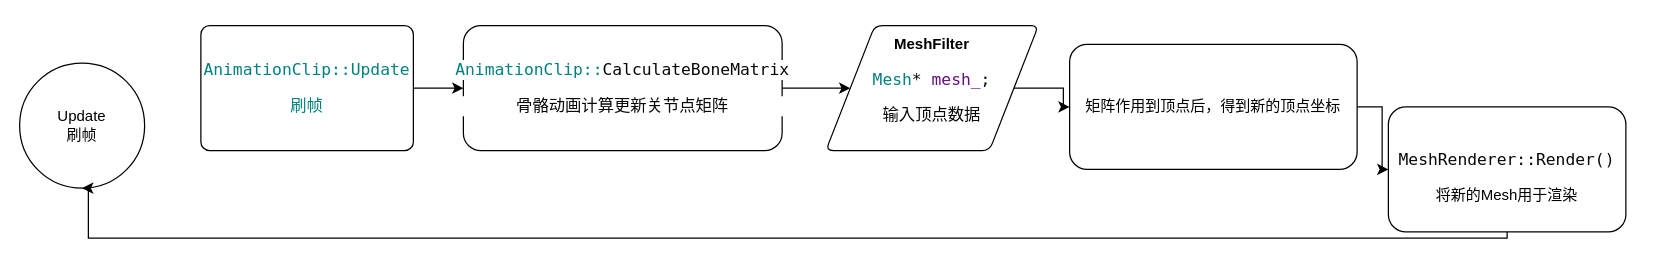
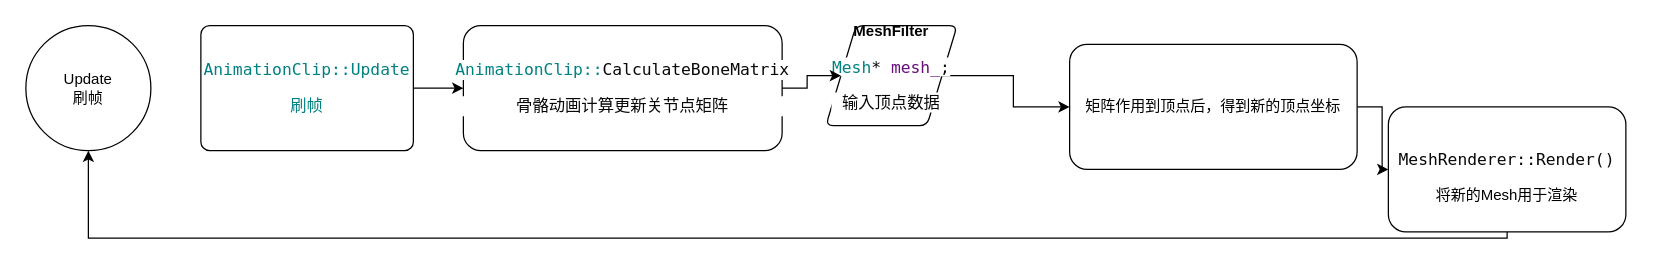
node "MeshFilter Mesh* mesh_;输入顶点数据": size 213x125 -> 131x100
node "Update 刷帧": moved (82, 126) -> (88, 88)
